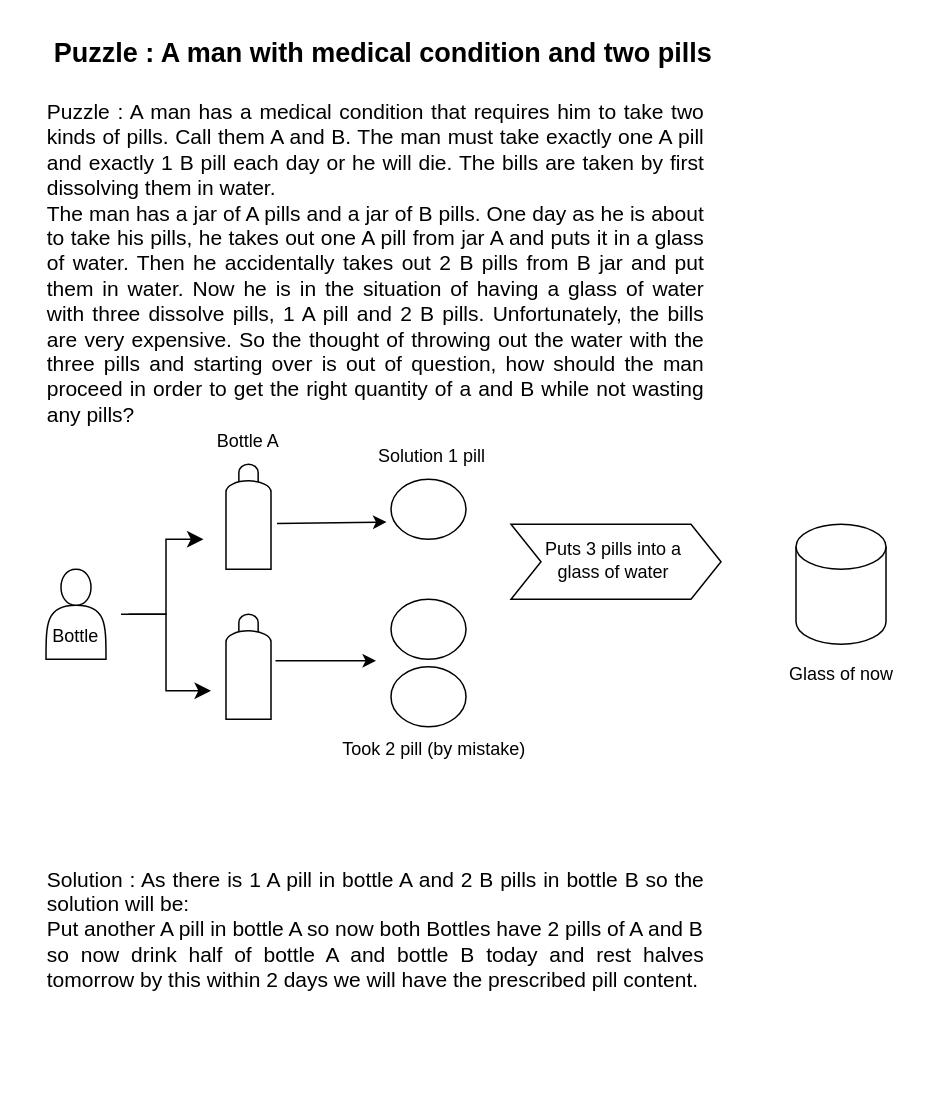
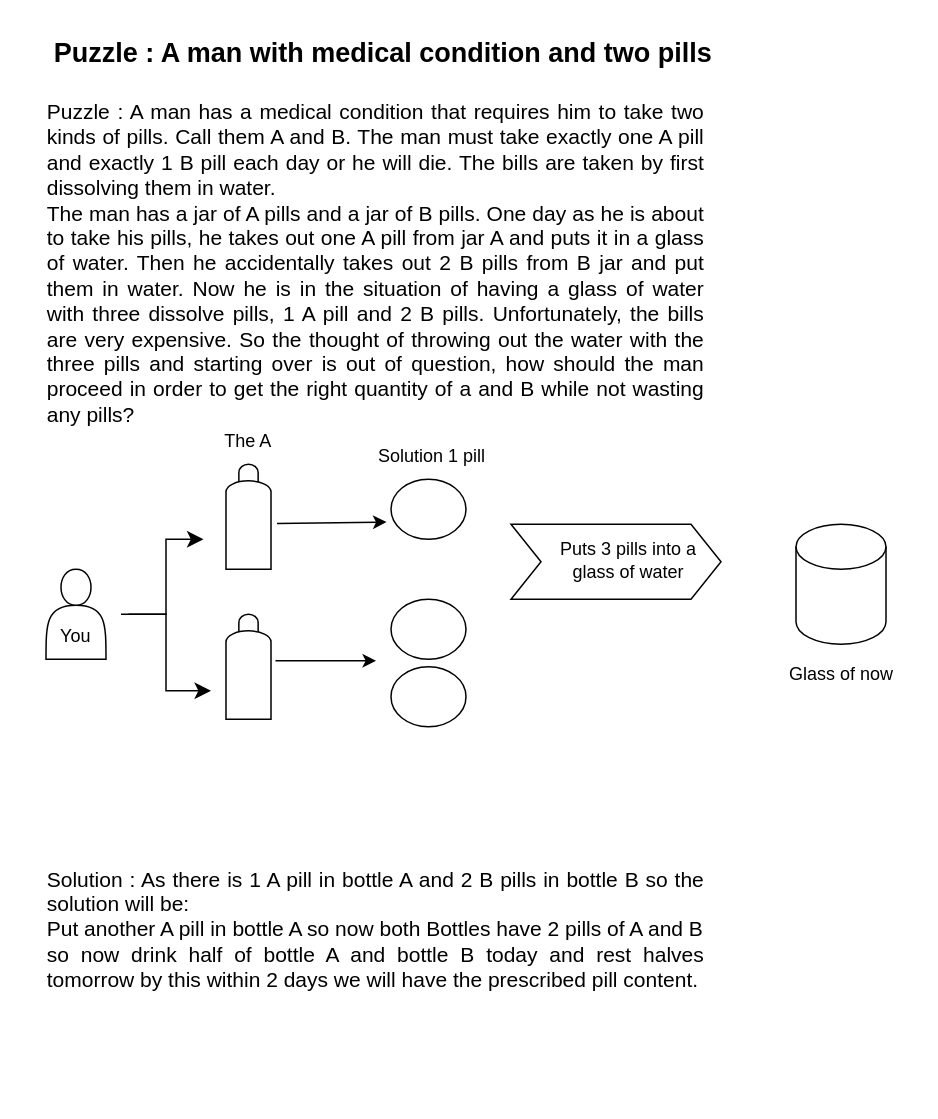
node "Bottle A": label "Bottle A" -> "The A"
node "Puts 3 pills into a glass of water": moved (614, 560) -> (629, 560)
node "Bottle": label "Bottle" -> "You"
node "Took 2 pill (by mistake)": removed
